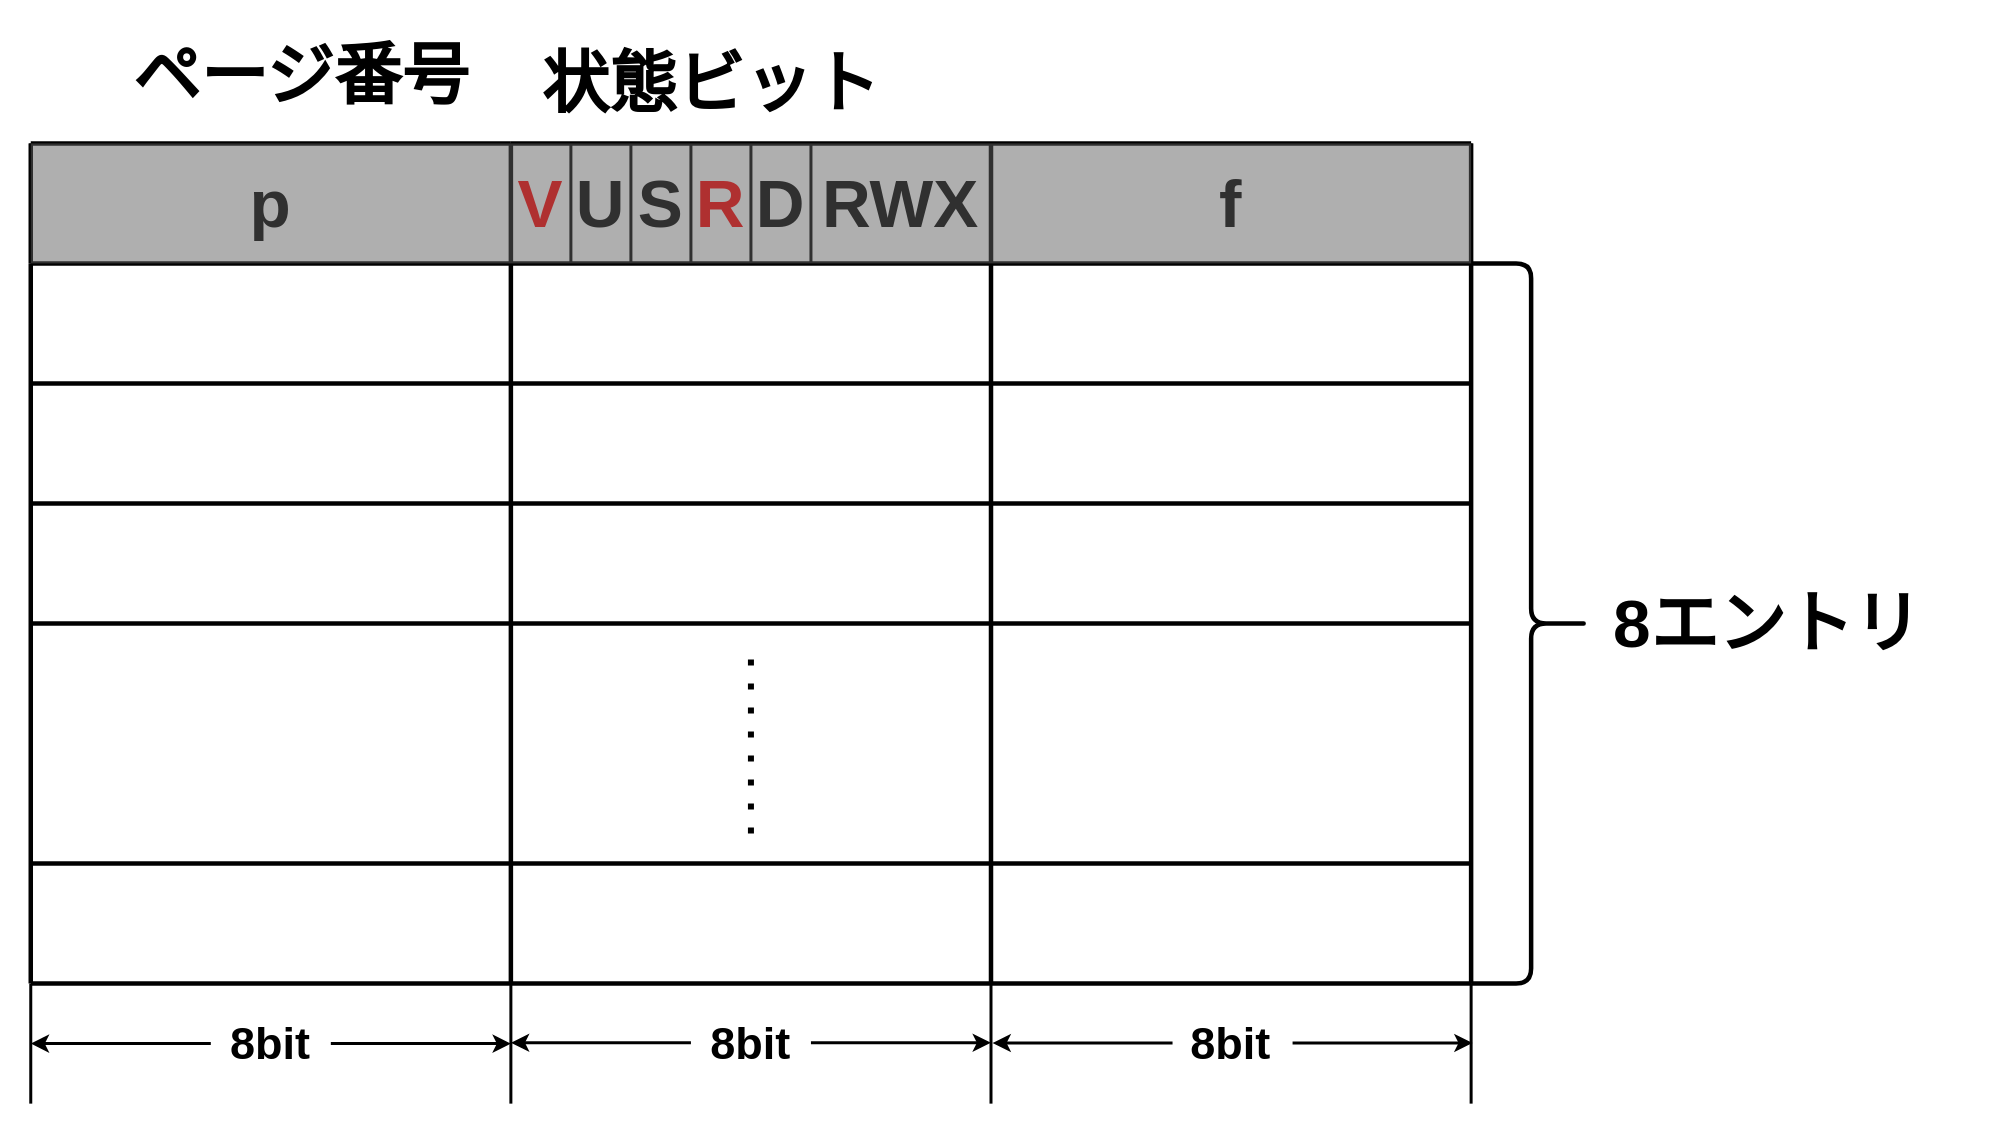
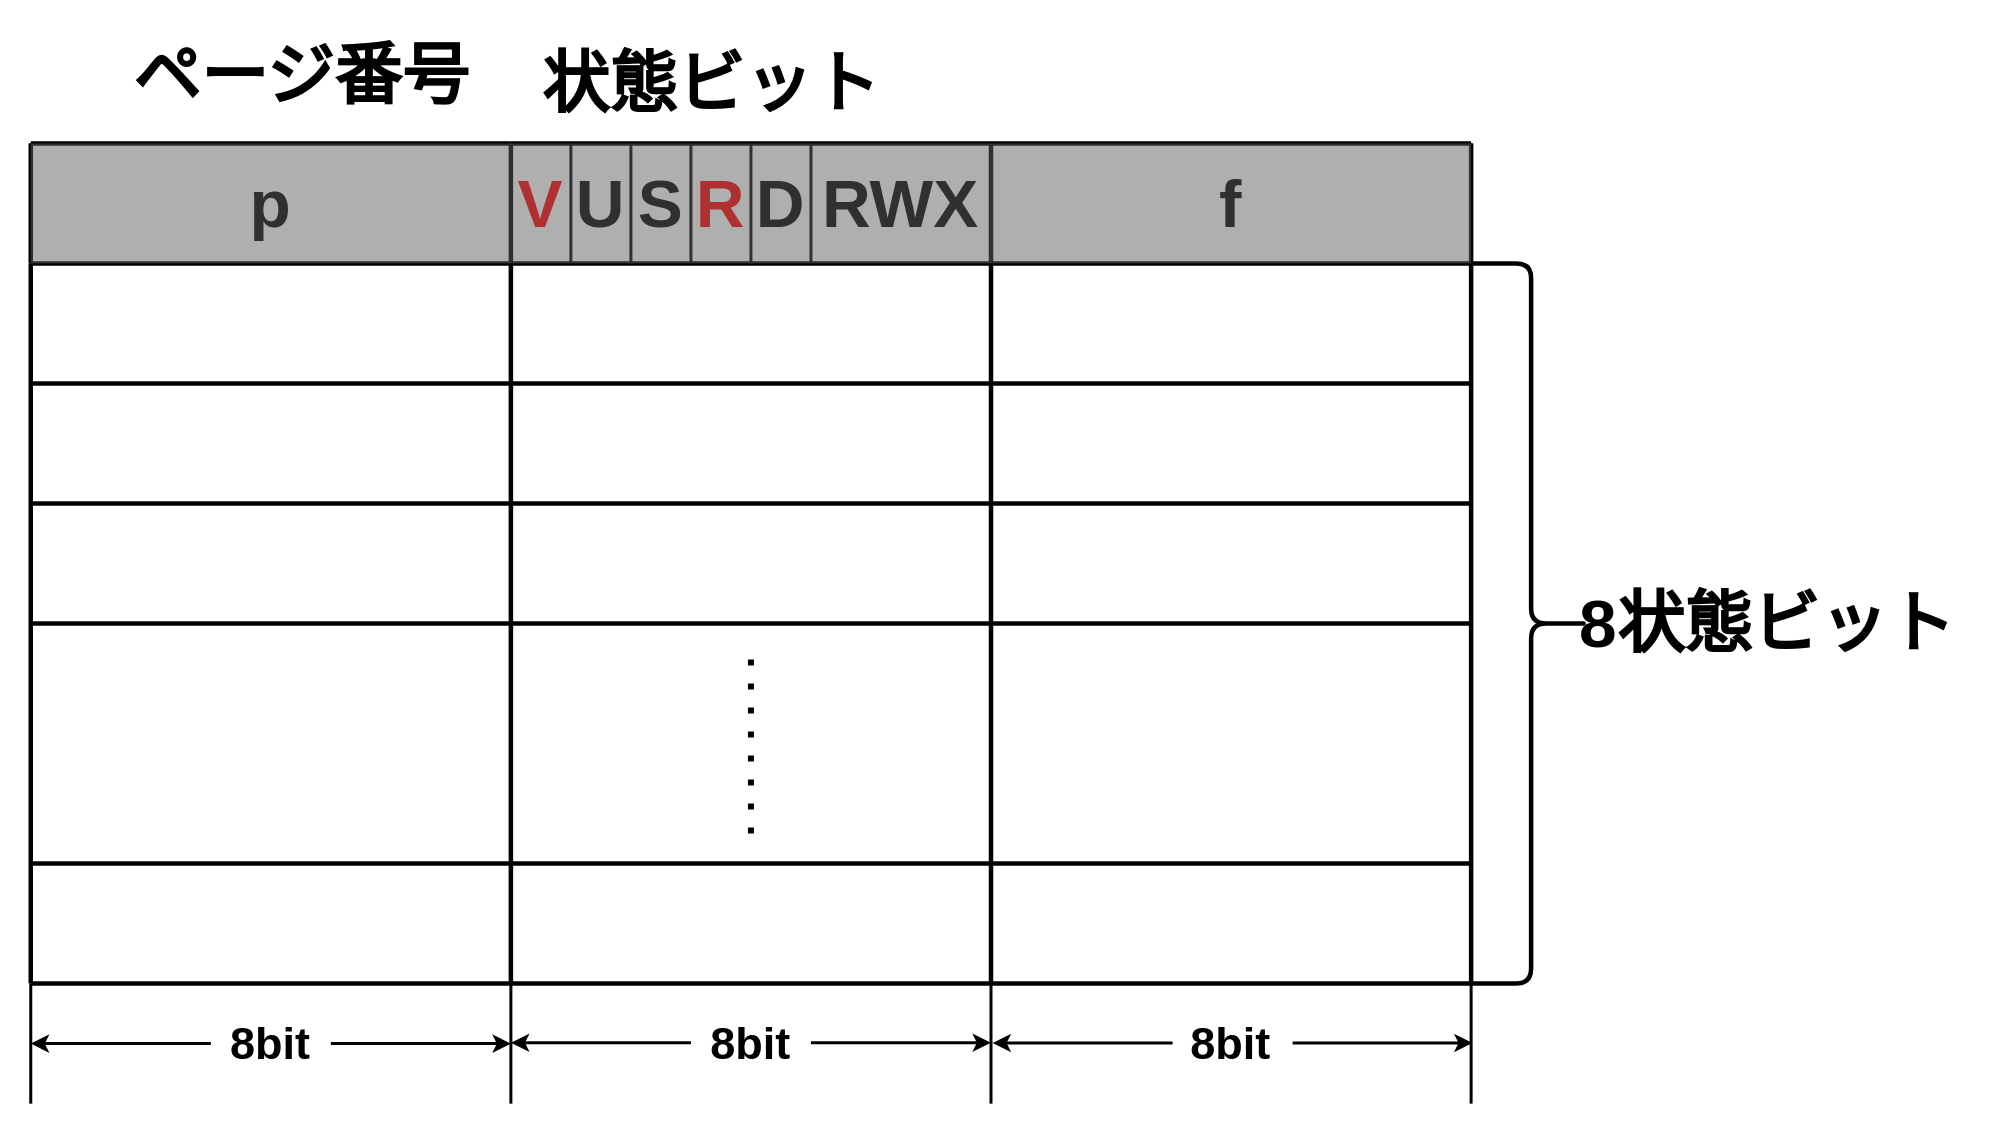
node "8エントリ": label "8エントリ" -> "8状態ビット"
